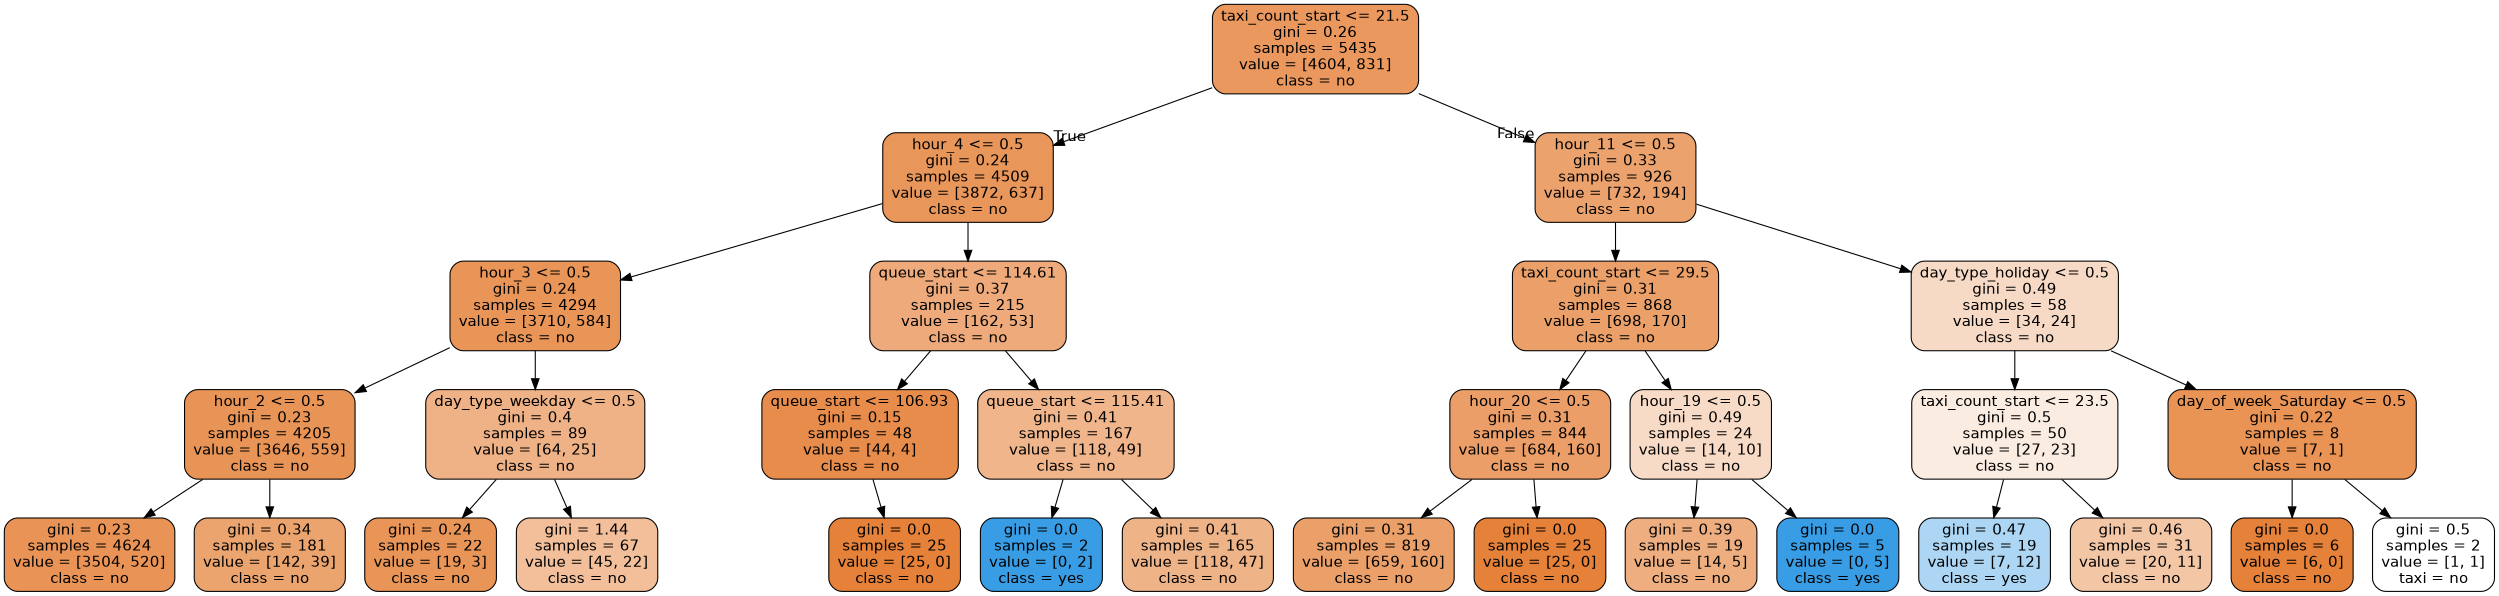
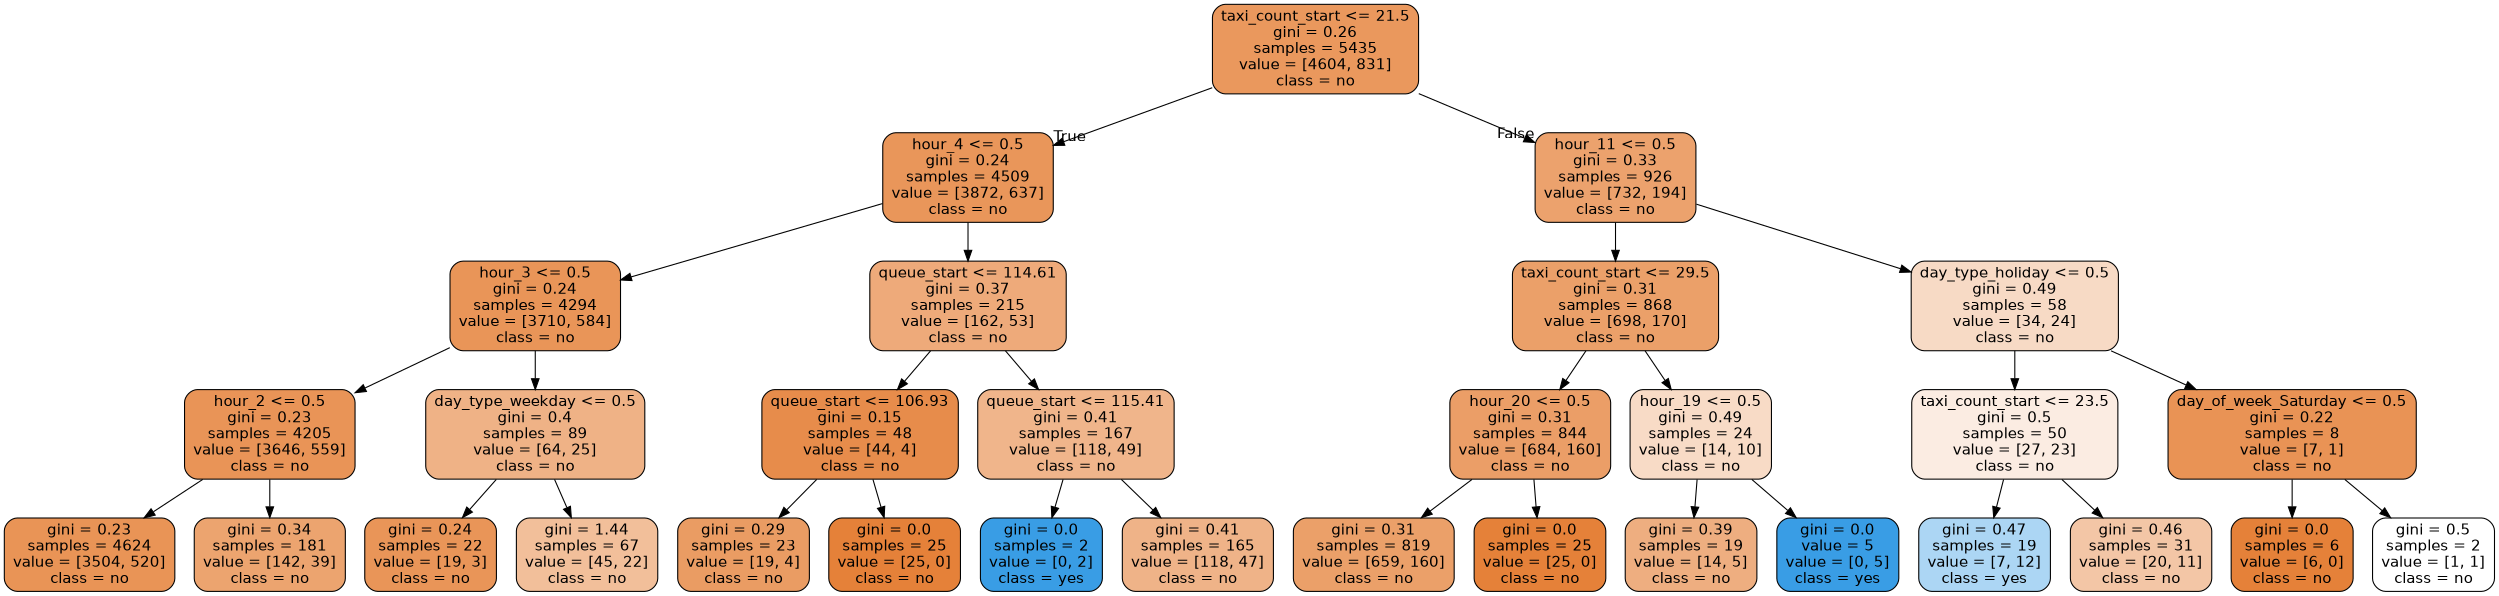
node "gini = 0.29 samples = 23 value = [19, 4] class = no": added
node "gini = 0.0 samples = 5 value = [0, 5] class = yes": label "gini = 0.0 samples = 5 value = [0, 5] class = yes" -> "gini = 0.0 value = 5 value = [0, 5] class = yes"
node "gini = 0.5 samples = 2 value = [1, 1] taxi = no": label "gini = 0.5 samples = 2 value = [1, 1] taxi = no" -> "gini = 0.5 samples = 2 value = [1, 1] class = no"
